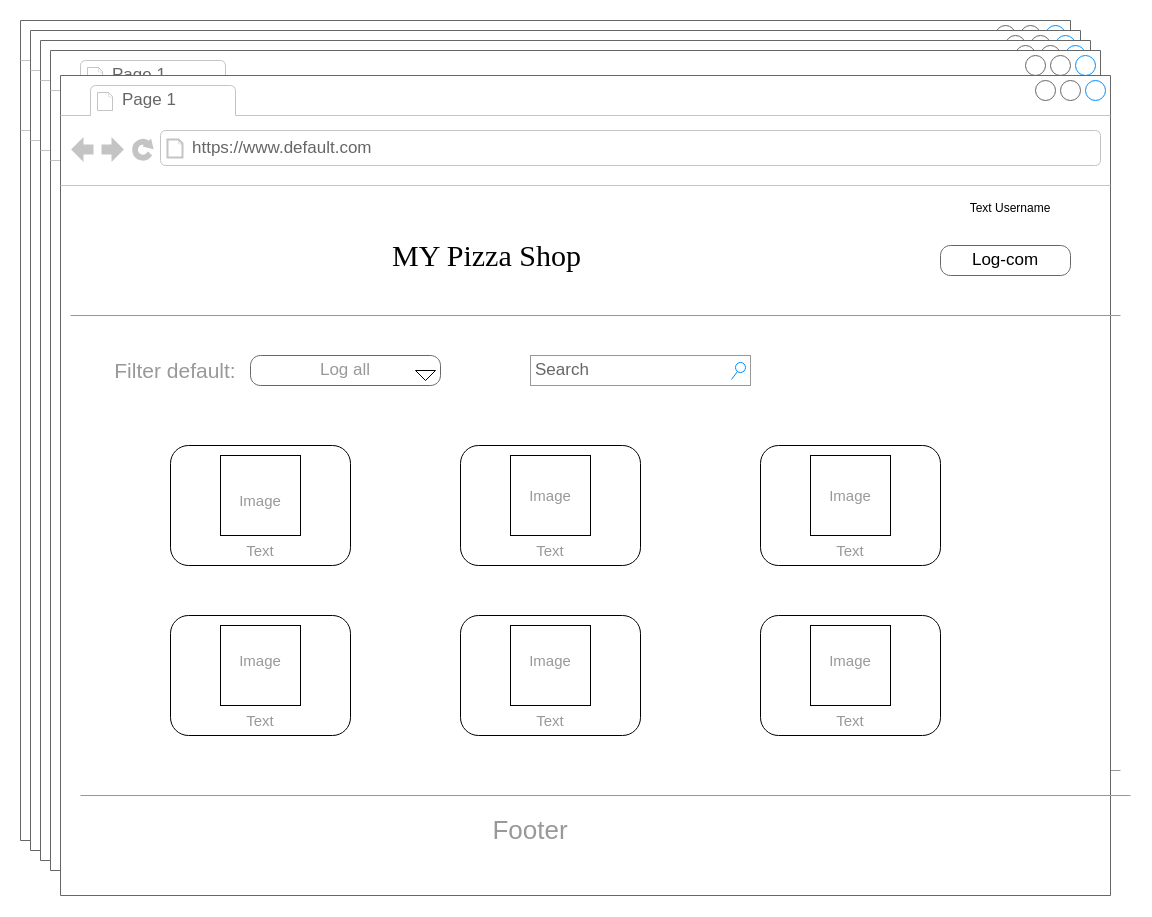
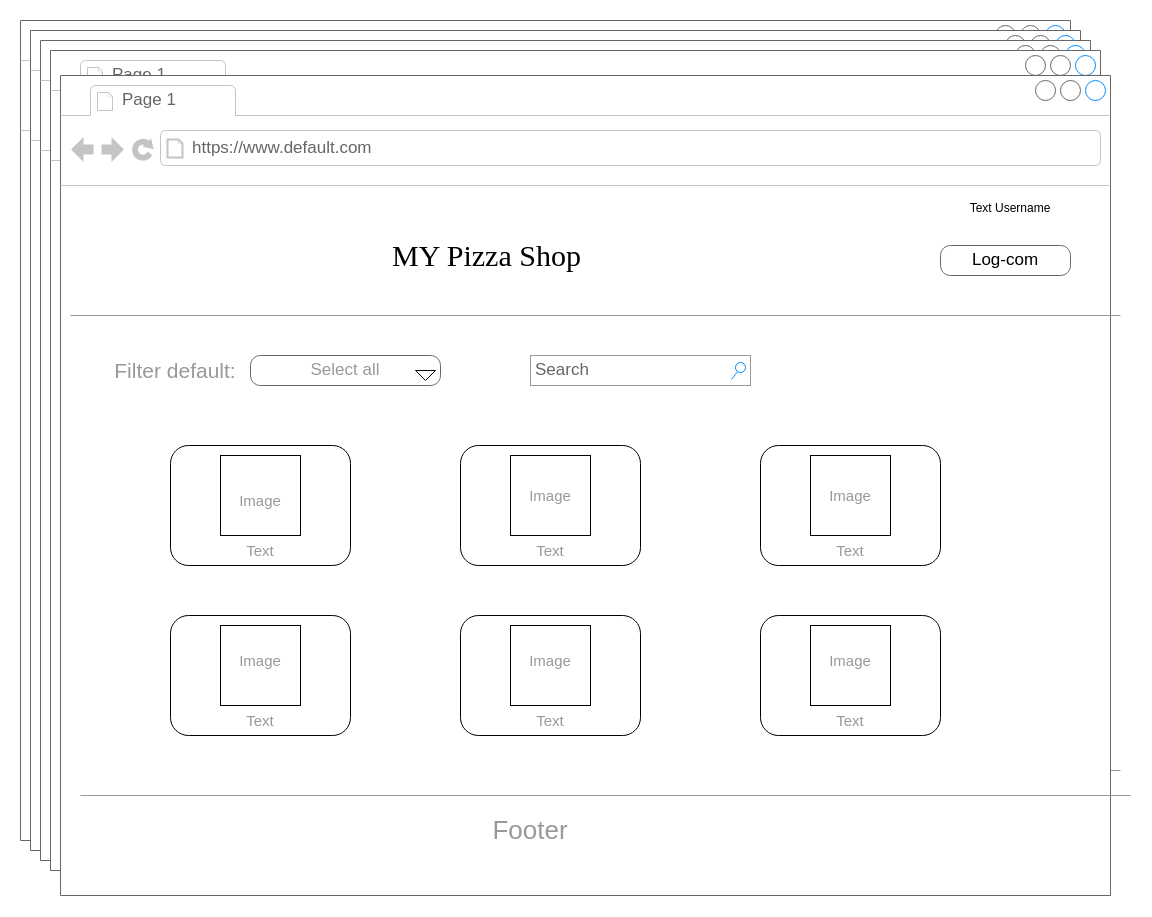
node "Log all": label "Log all" -> "Select all"
